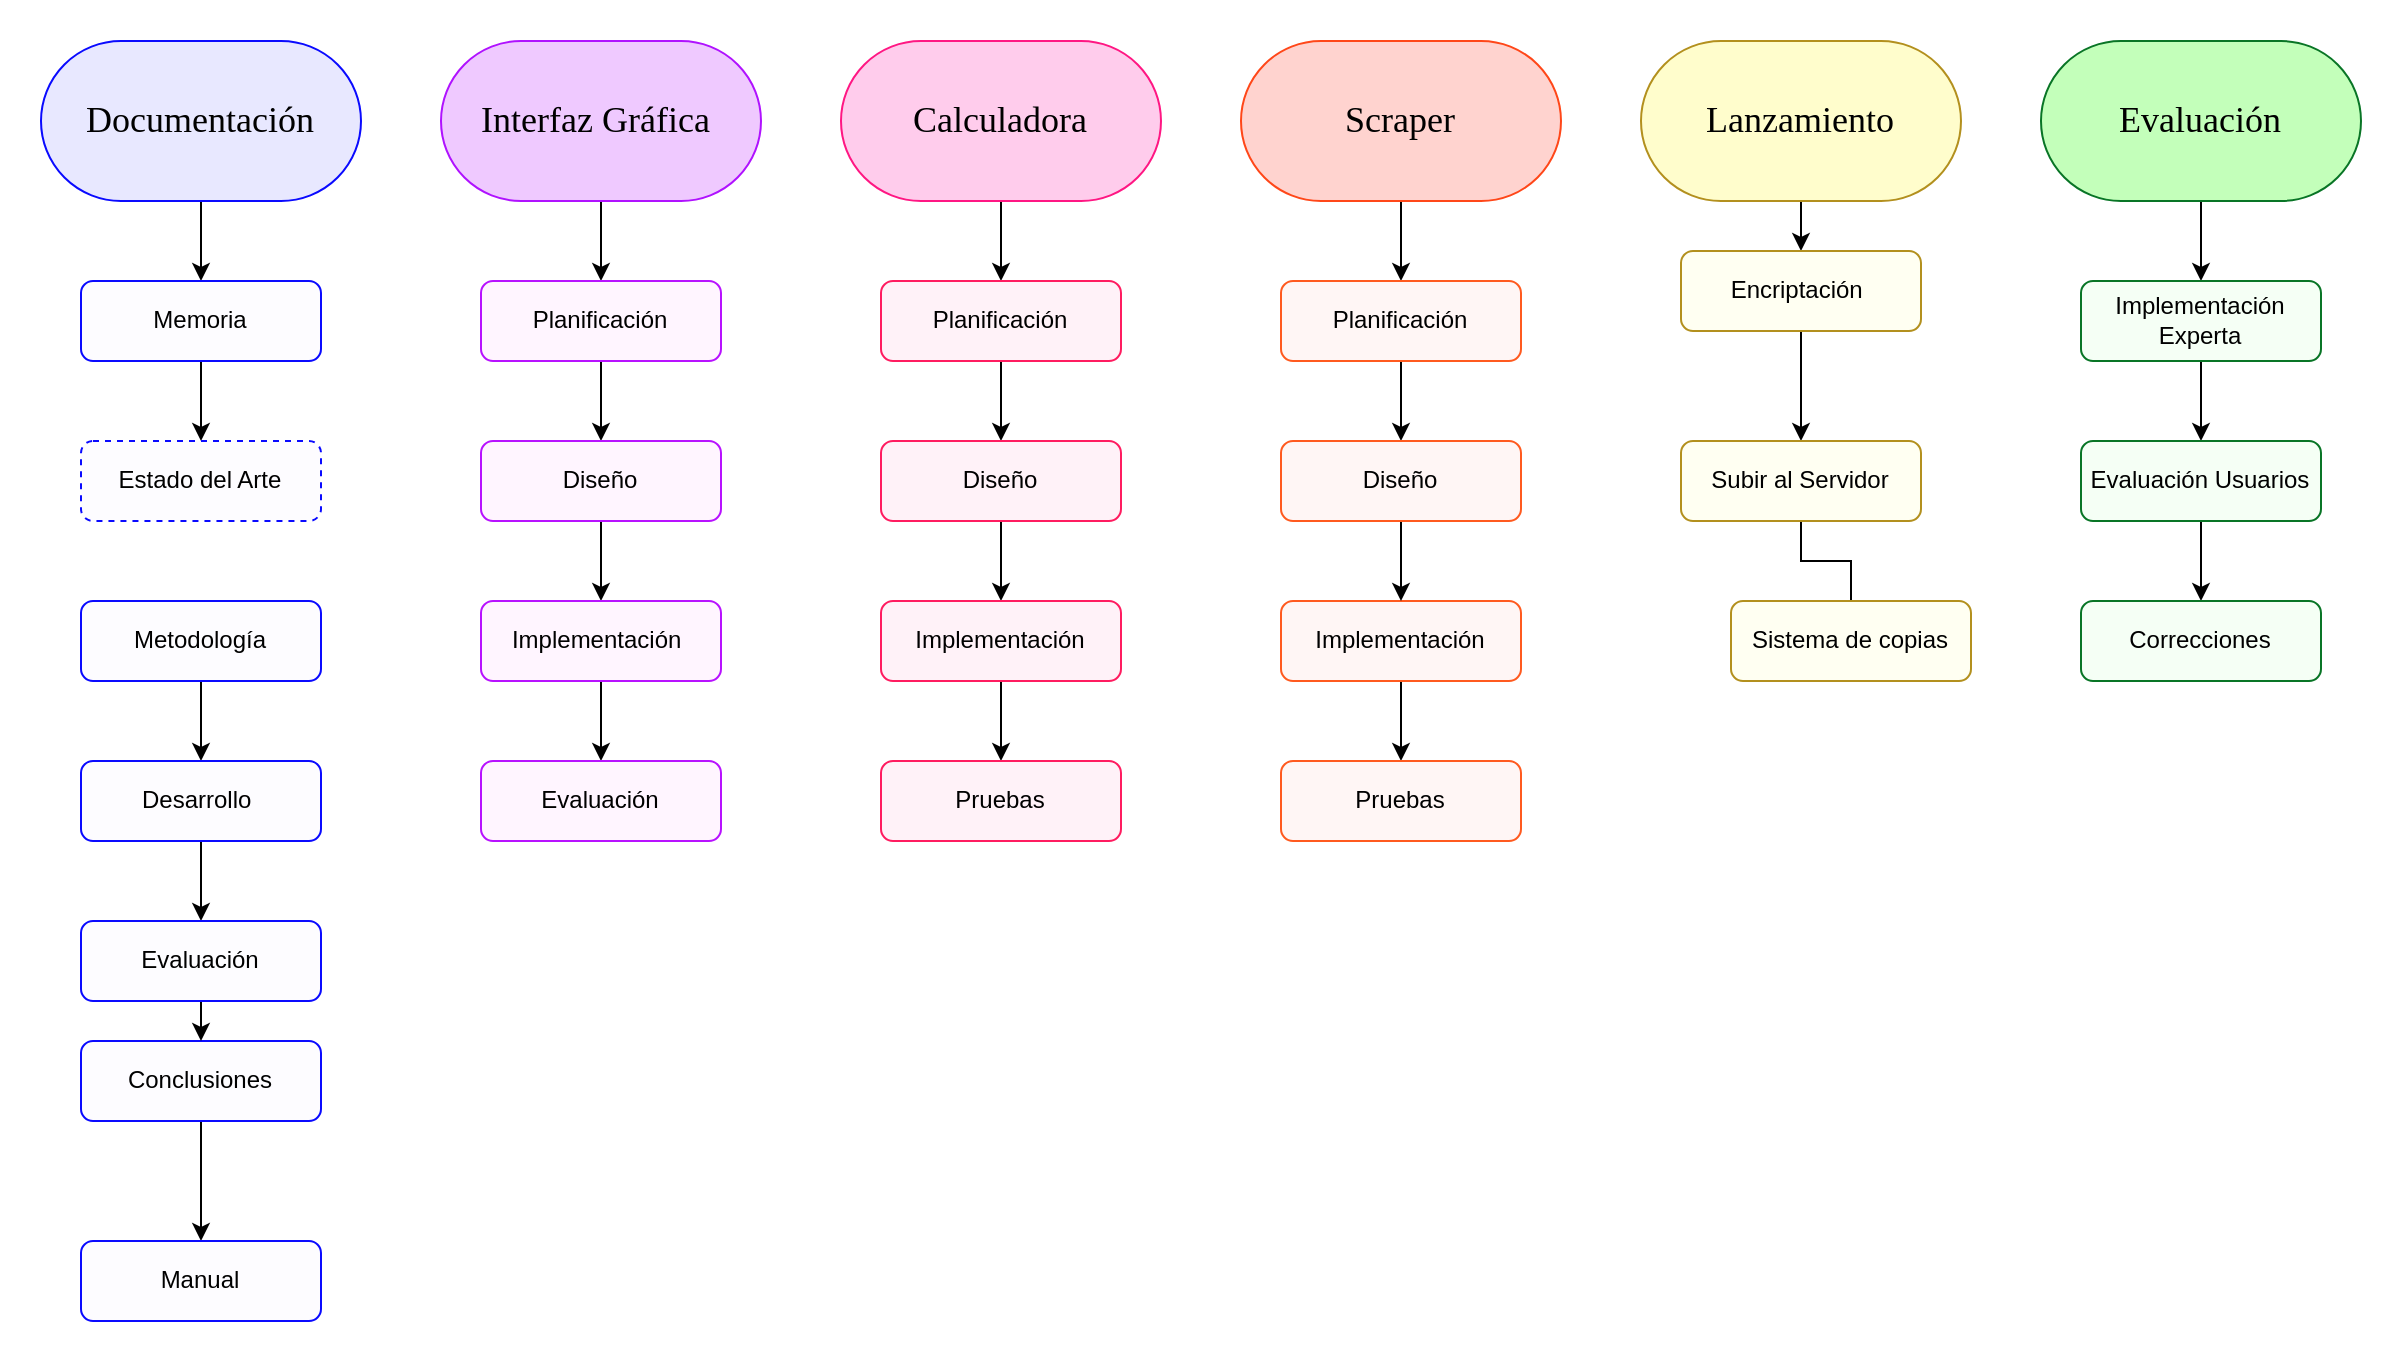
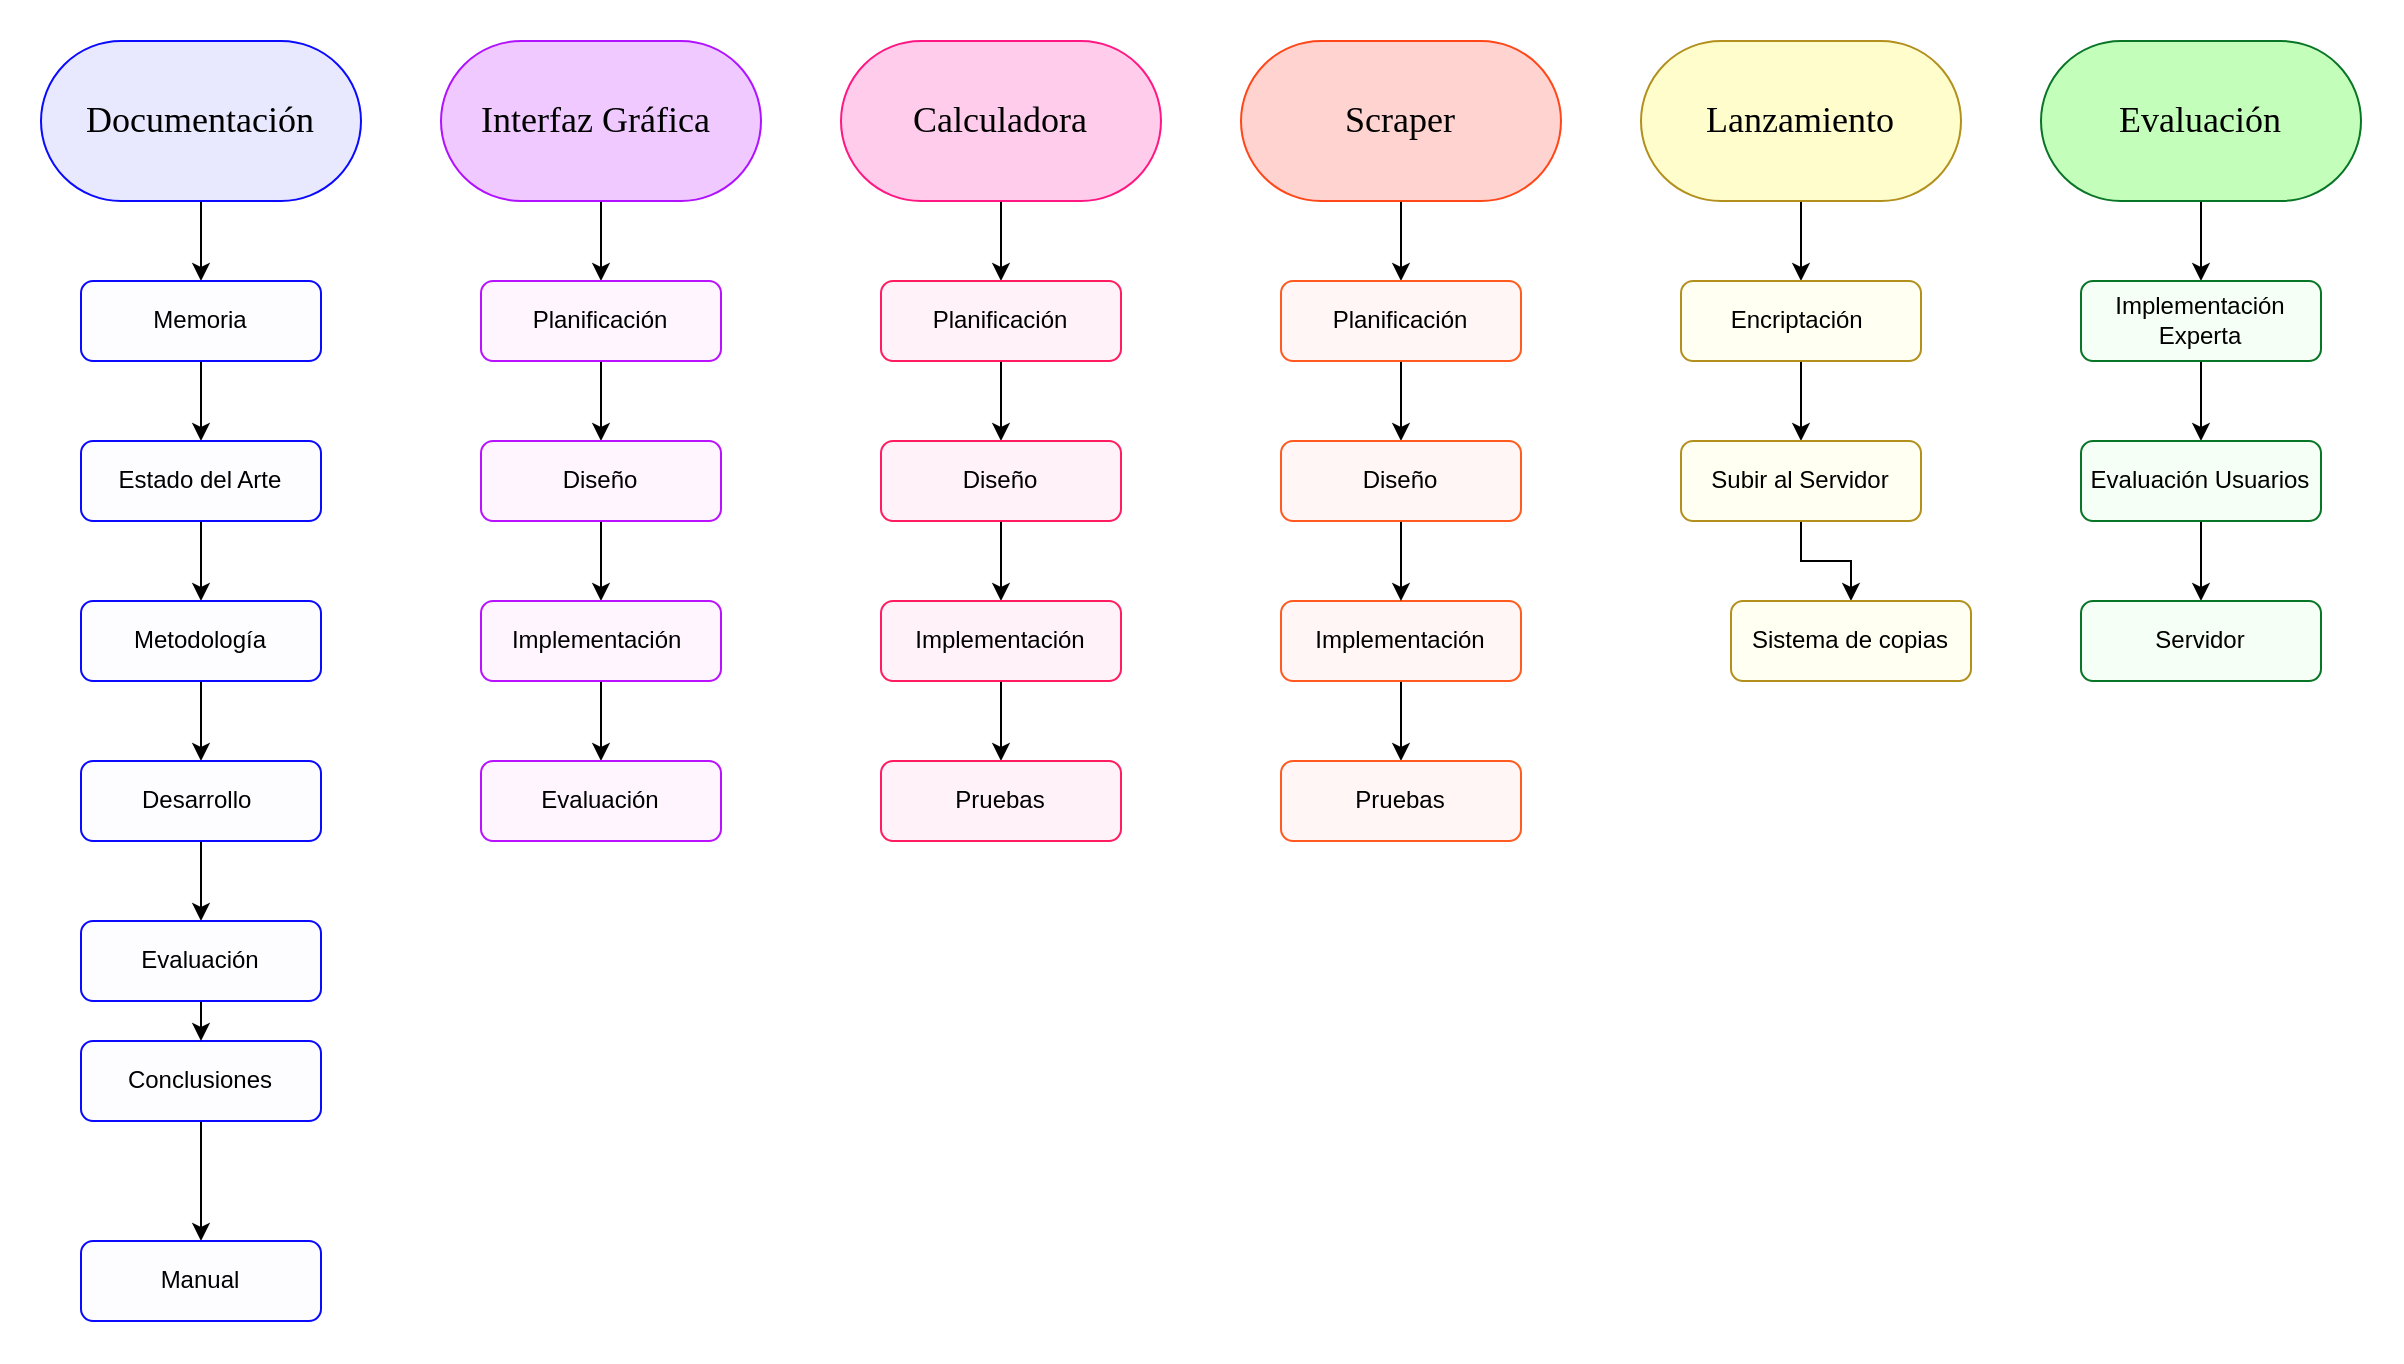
node "Encriptación": moved (1801, 291) -> (1801, 321)
node "Estado del Arte": style dashed -> solid
edge "Estado del Arte" -> "Metodología": added
edge "Subir al Servidor" -- "Sistema de copias": arrowhead none -> classic
node "Correcciones": label "Correcciones" -> "Servidor"
